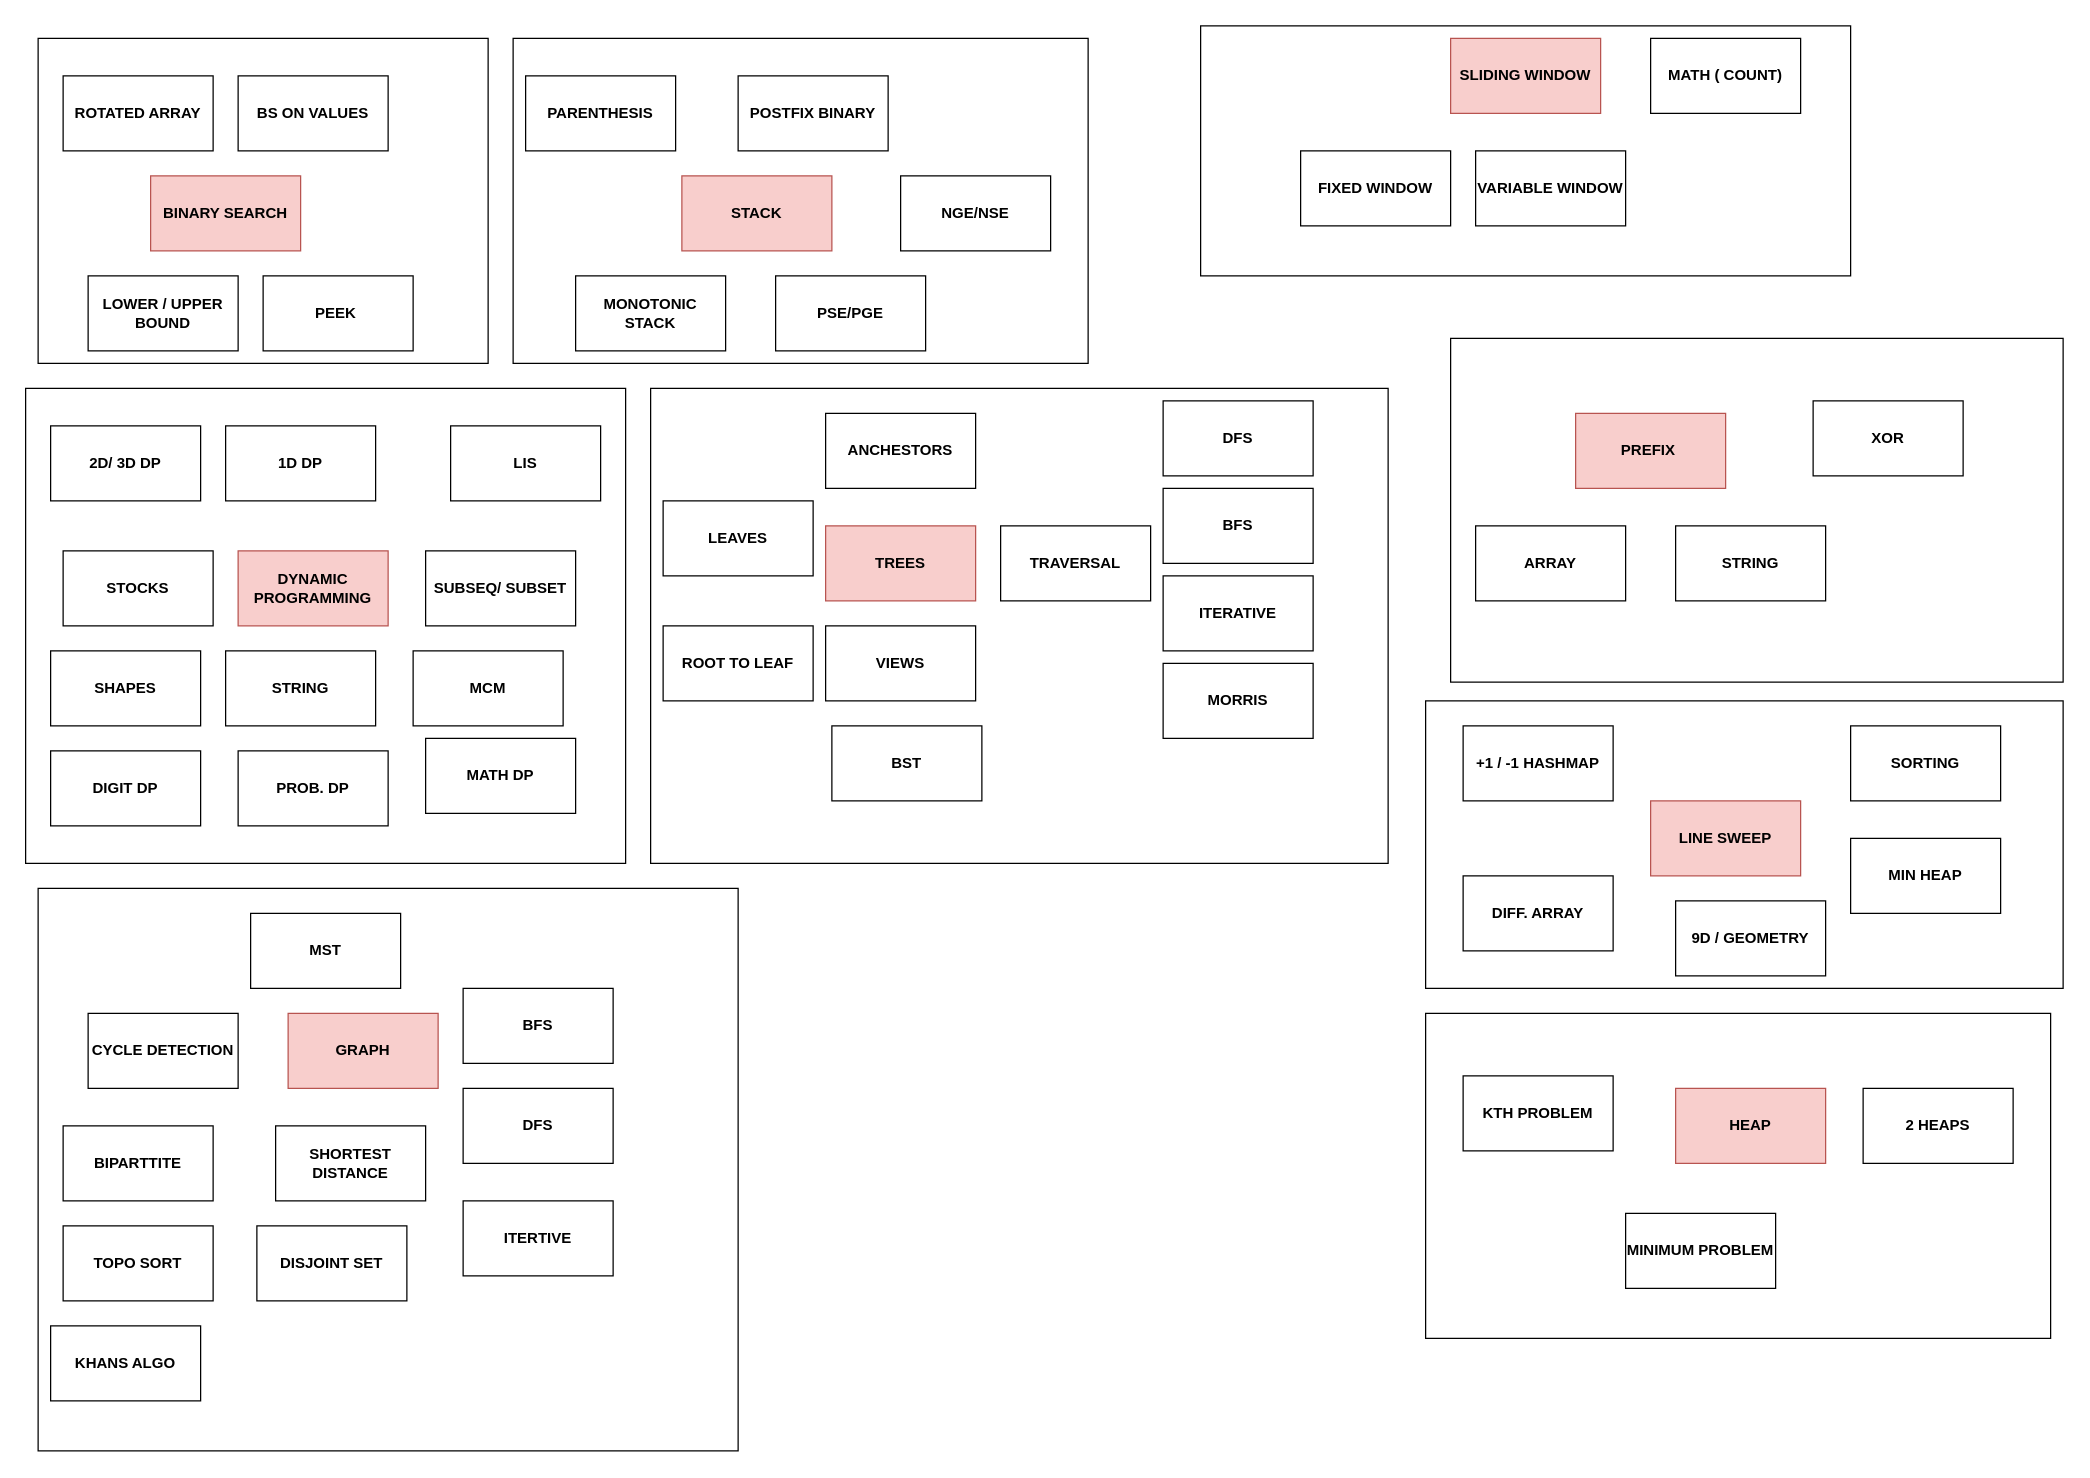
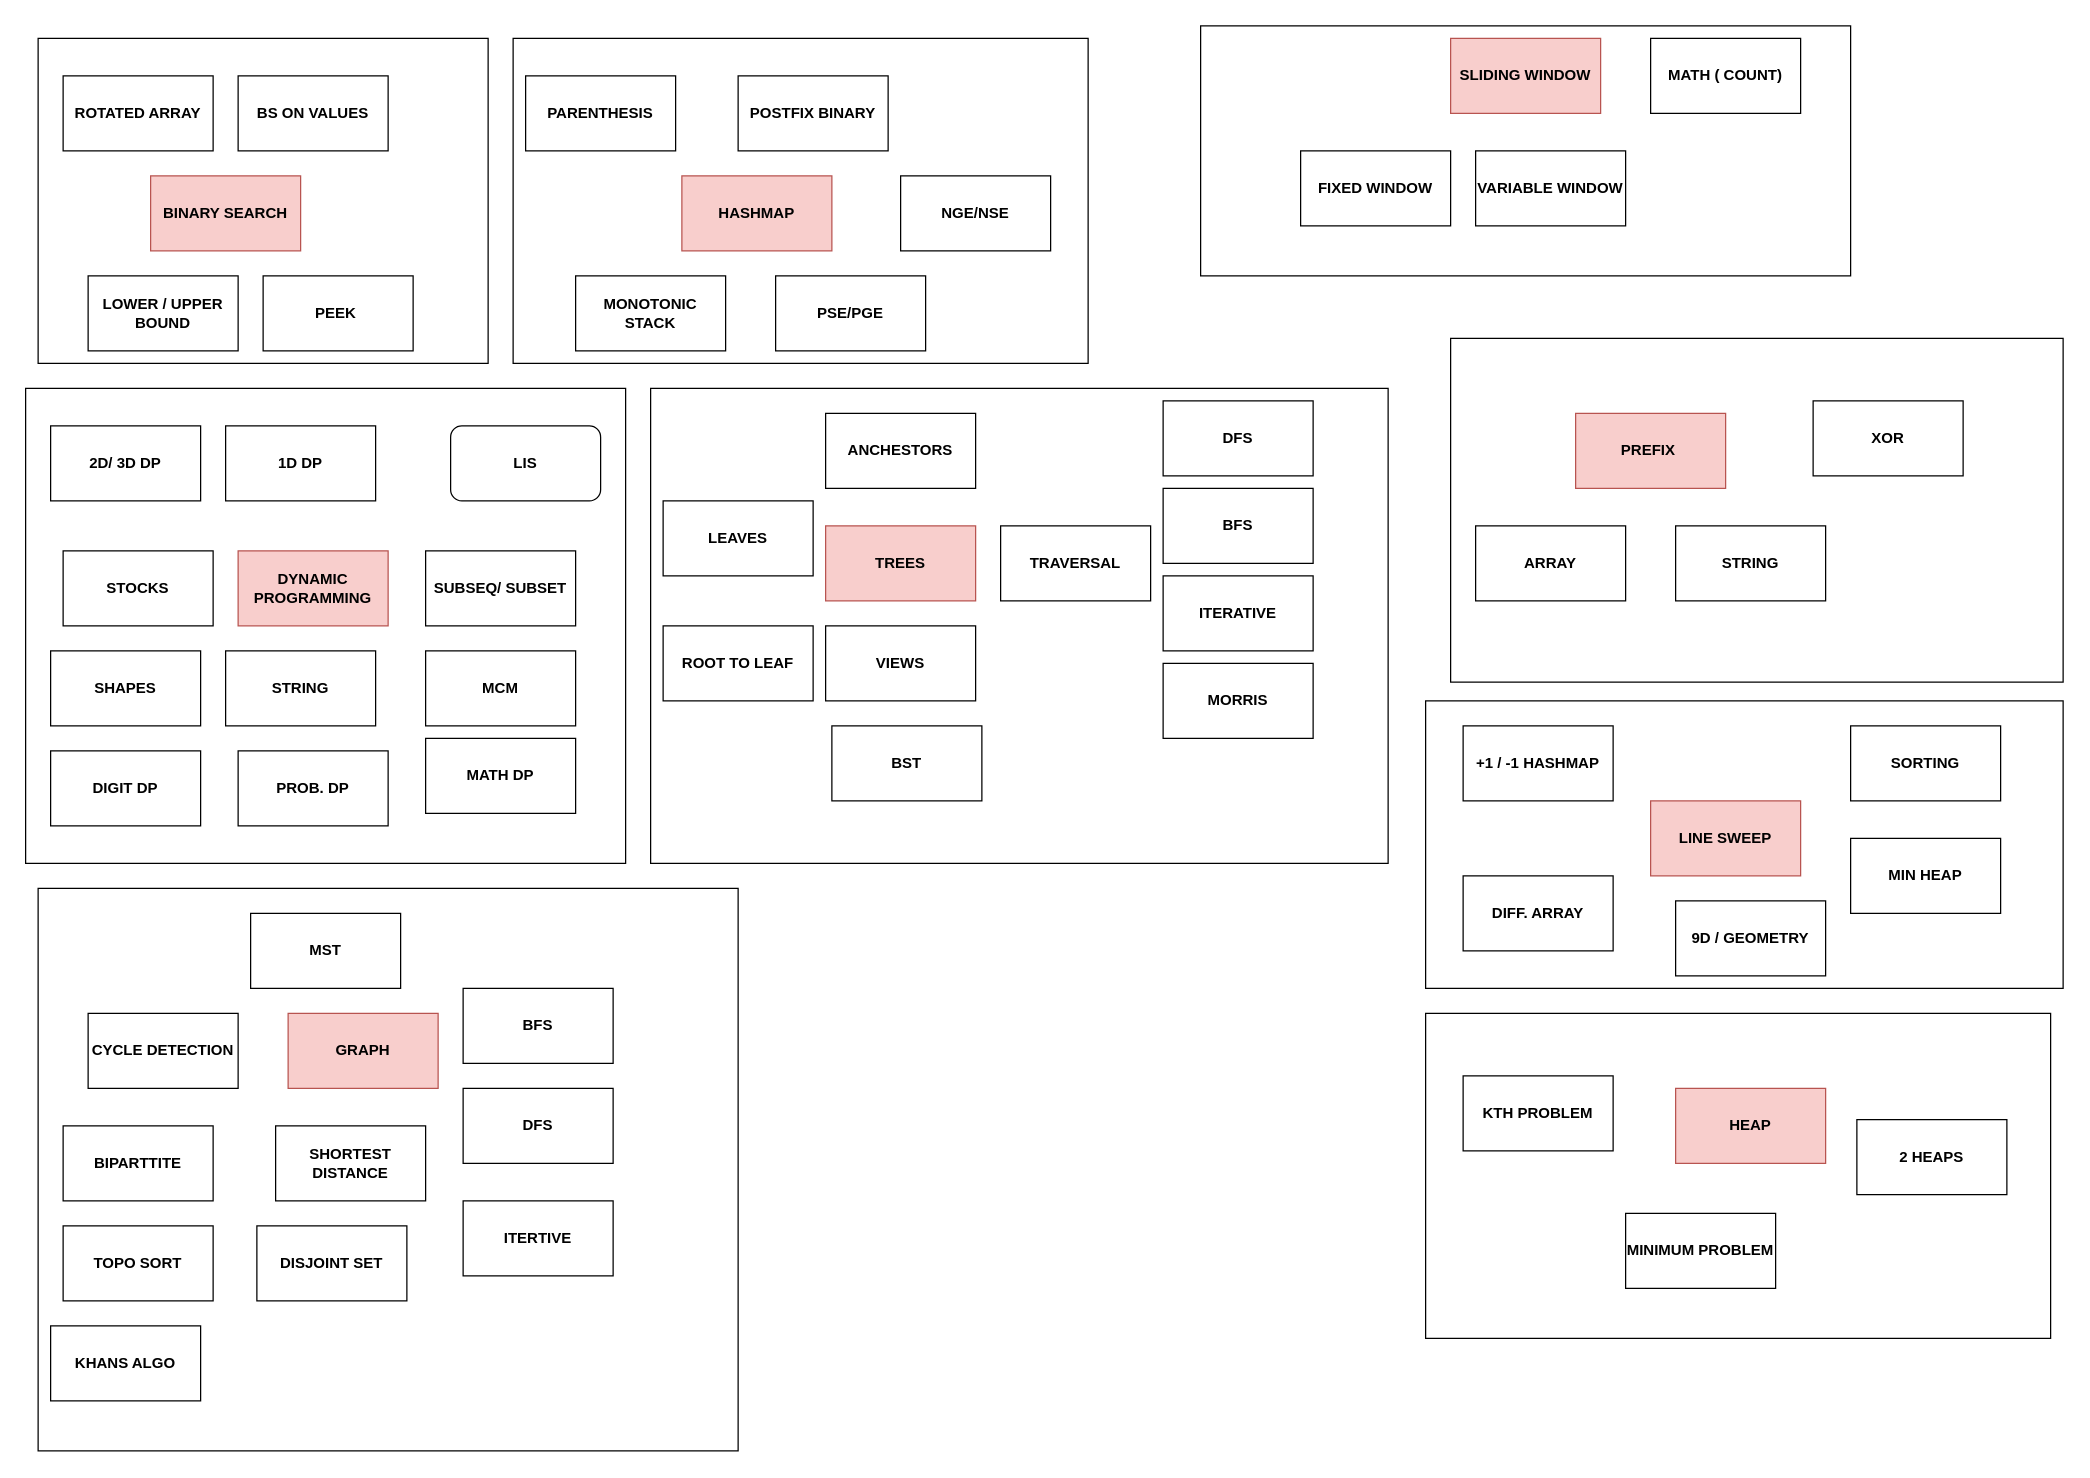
node "STACK": label "STACK" -> "HASHMAP"
node "LIS": shape rectangle -> rounded rectangle
node "MCM": moved (488, 688) -> (501, 688)
node "2 HEAPS": moved (1938, 1126) -> (1932, 1157)
